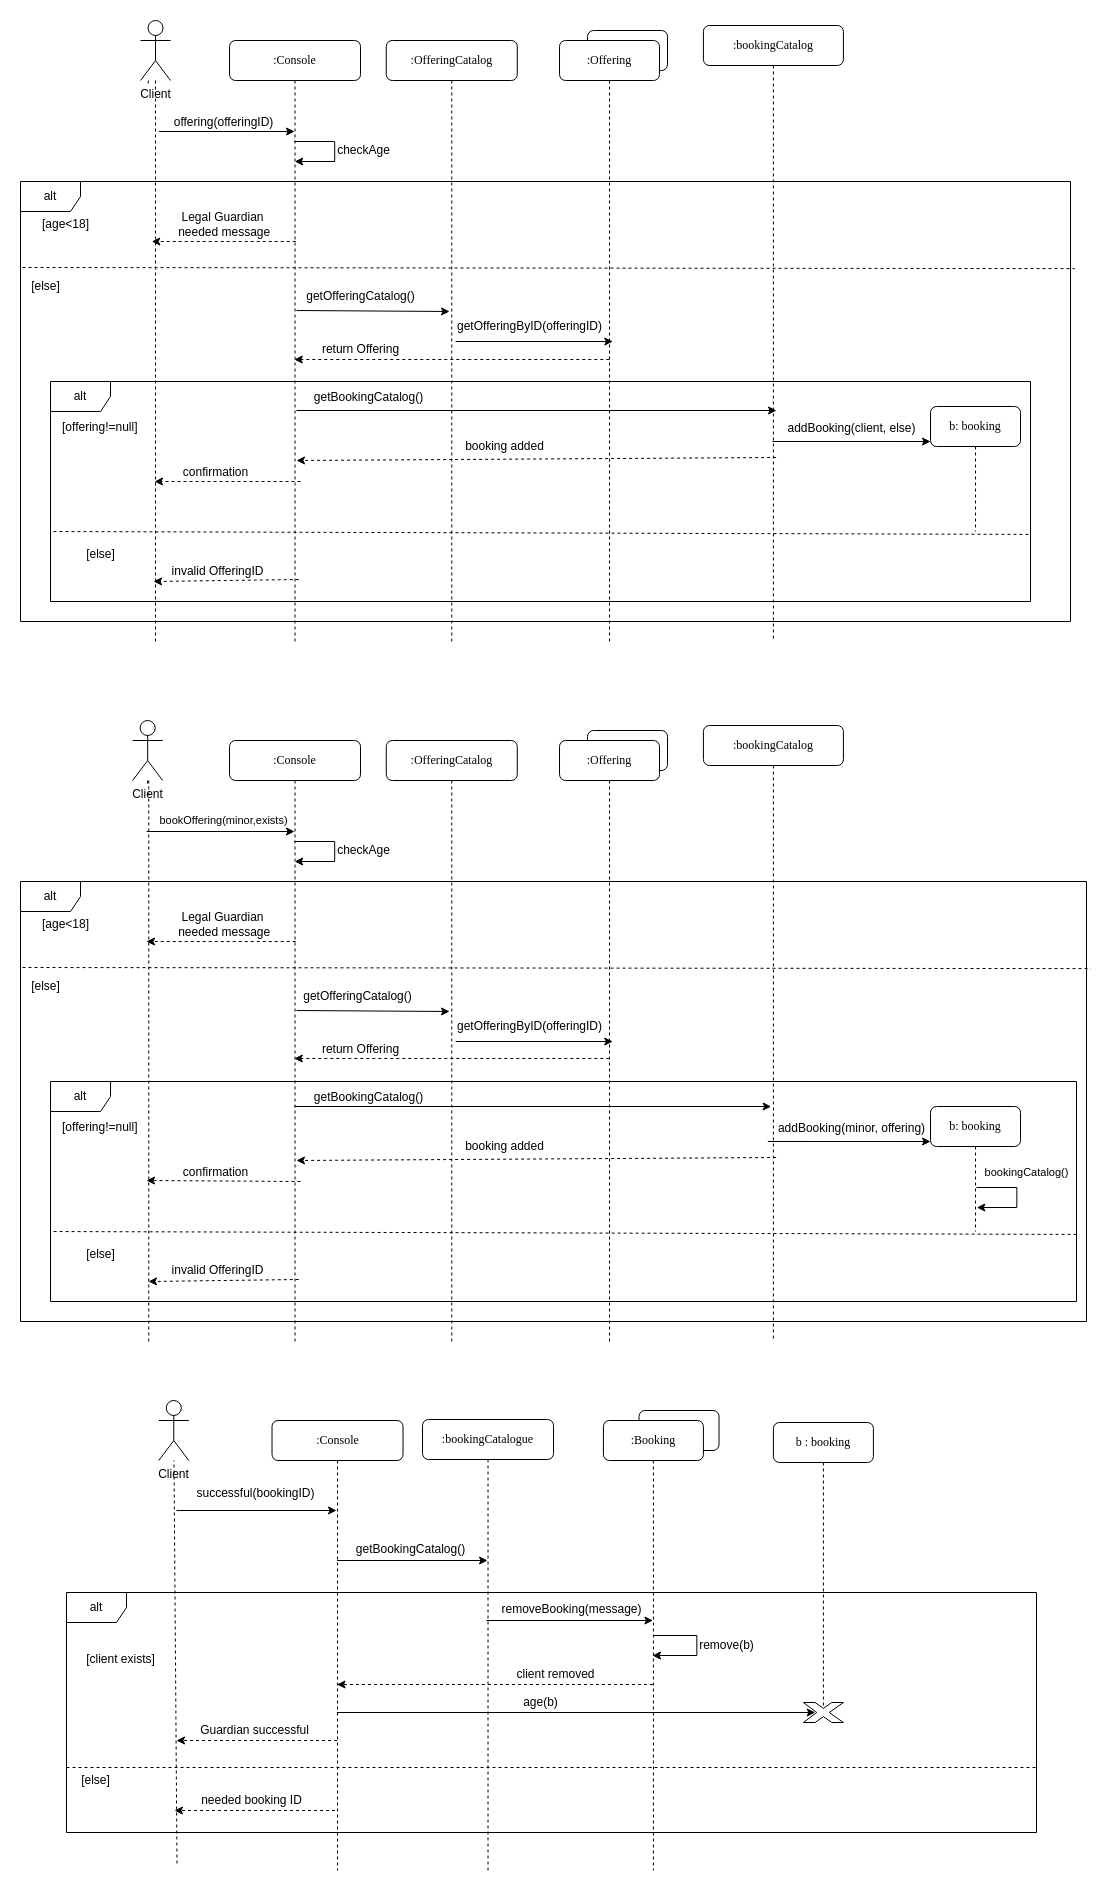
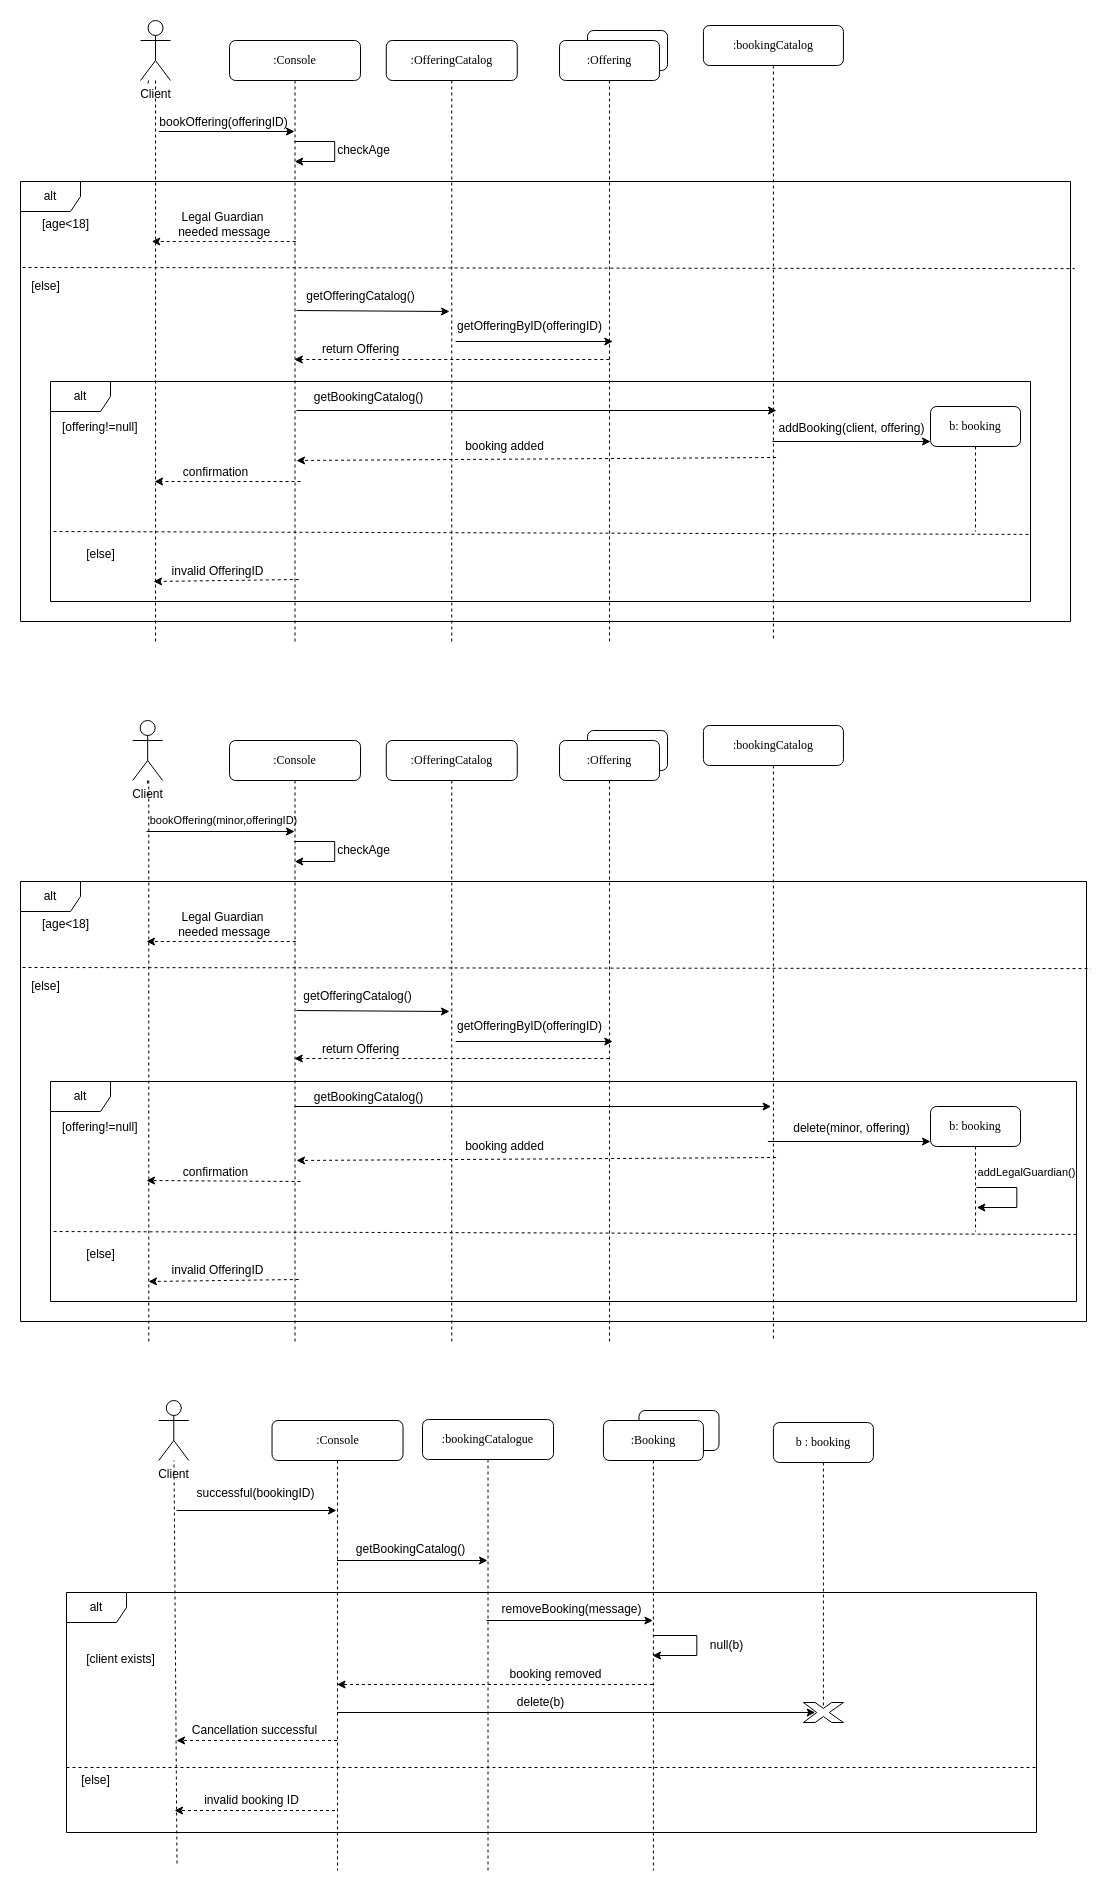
node "offering(offeringID)": label "offering(offeringID)" -> "bookOffering(offeringID)"
node "addBooking(client, else)": label "addBooking(client, else)" -> "addBooking(client, offering)"
node "bookOffering(minor,exists)": label "bookOffering(minor,exists)" -> "bookOffering(minor,offeringID)"
node "addBooking(minor, offering)": label "addBooking(minor, offering)" -> "delete(minor, offering)"
node "bookingCatalog()": label "bookingCatalog()" -> "addLegalGuardian()"
node "remove(b)": label "remove(b)" -> "null(b)"
node "client removed": label "client removed" -> "booking removed"
node "age(b)": label "age(b)" -> "delete(b)"
node "Guardian successful": label "Guardian successful" -> "Cancellation successful"
node "needed booking ID": label "needed booking ID" -> "invalid booking ID"
